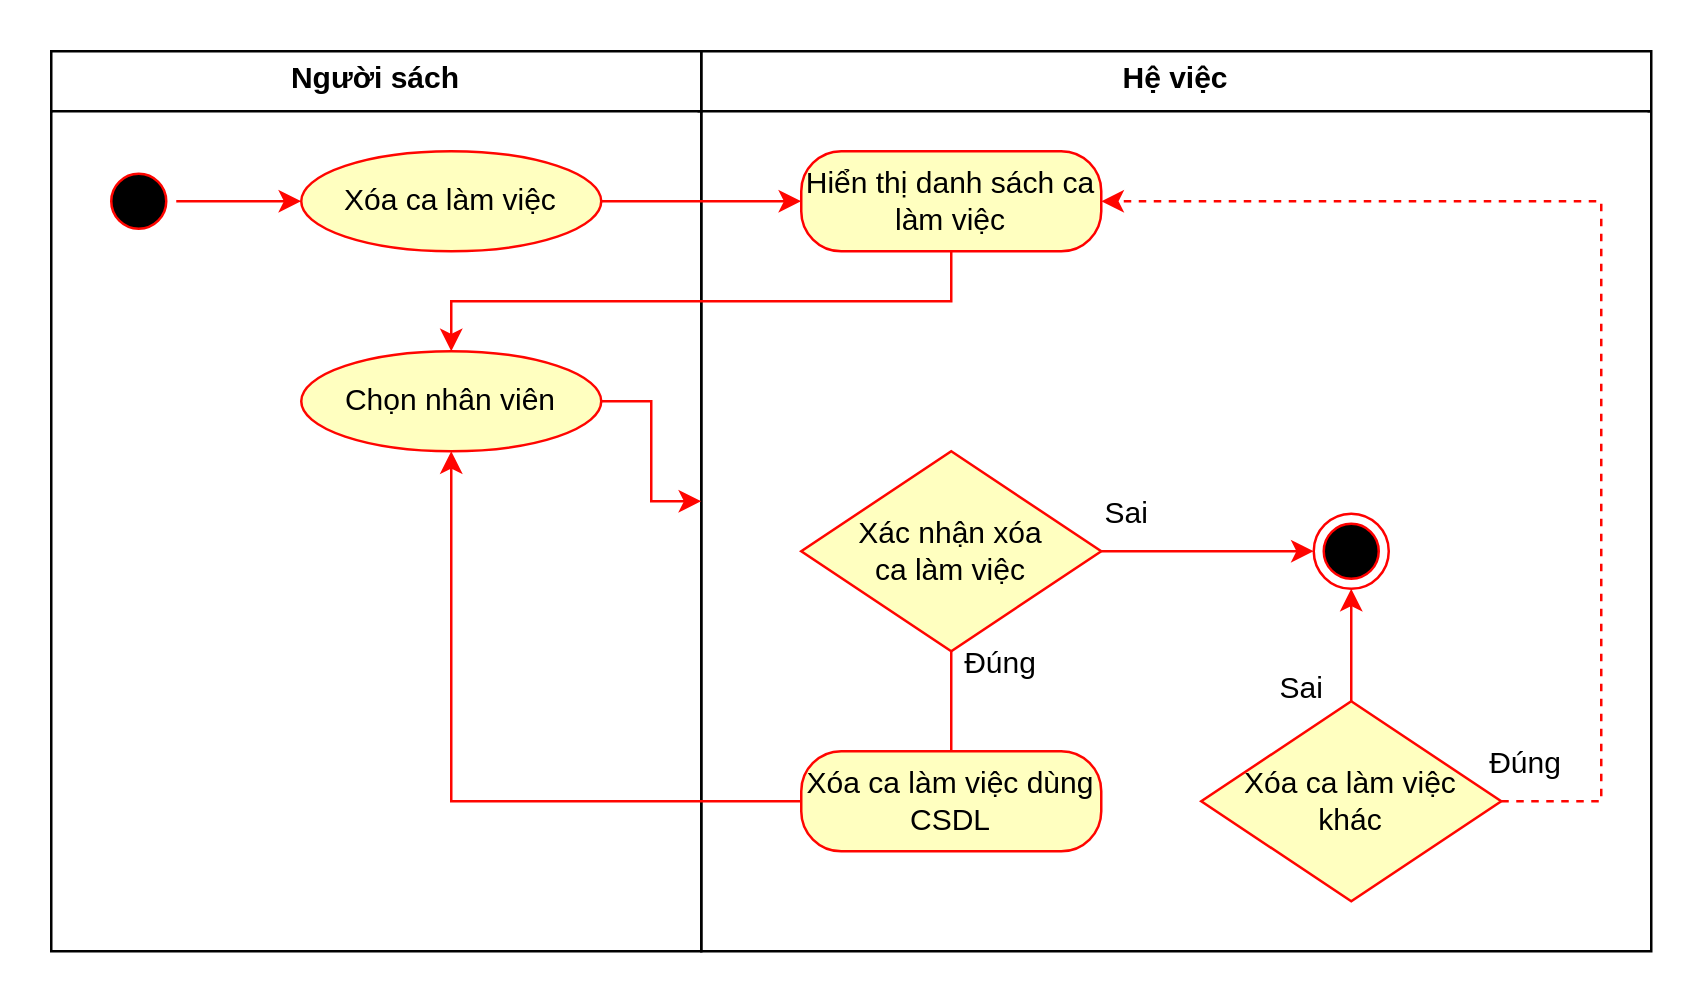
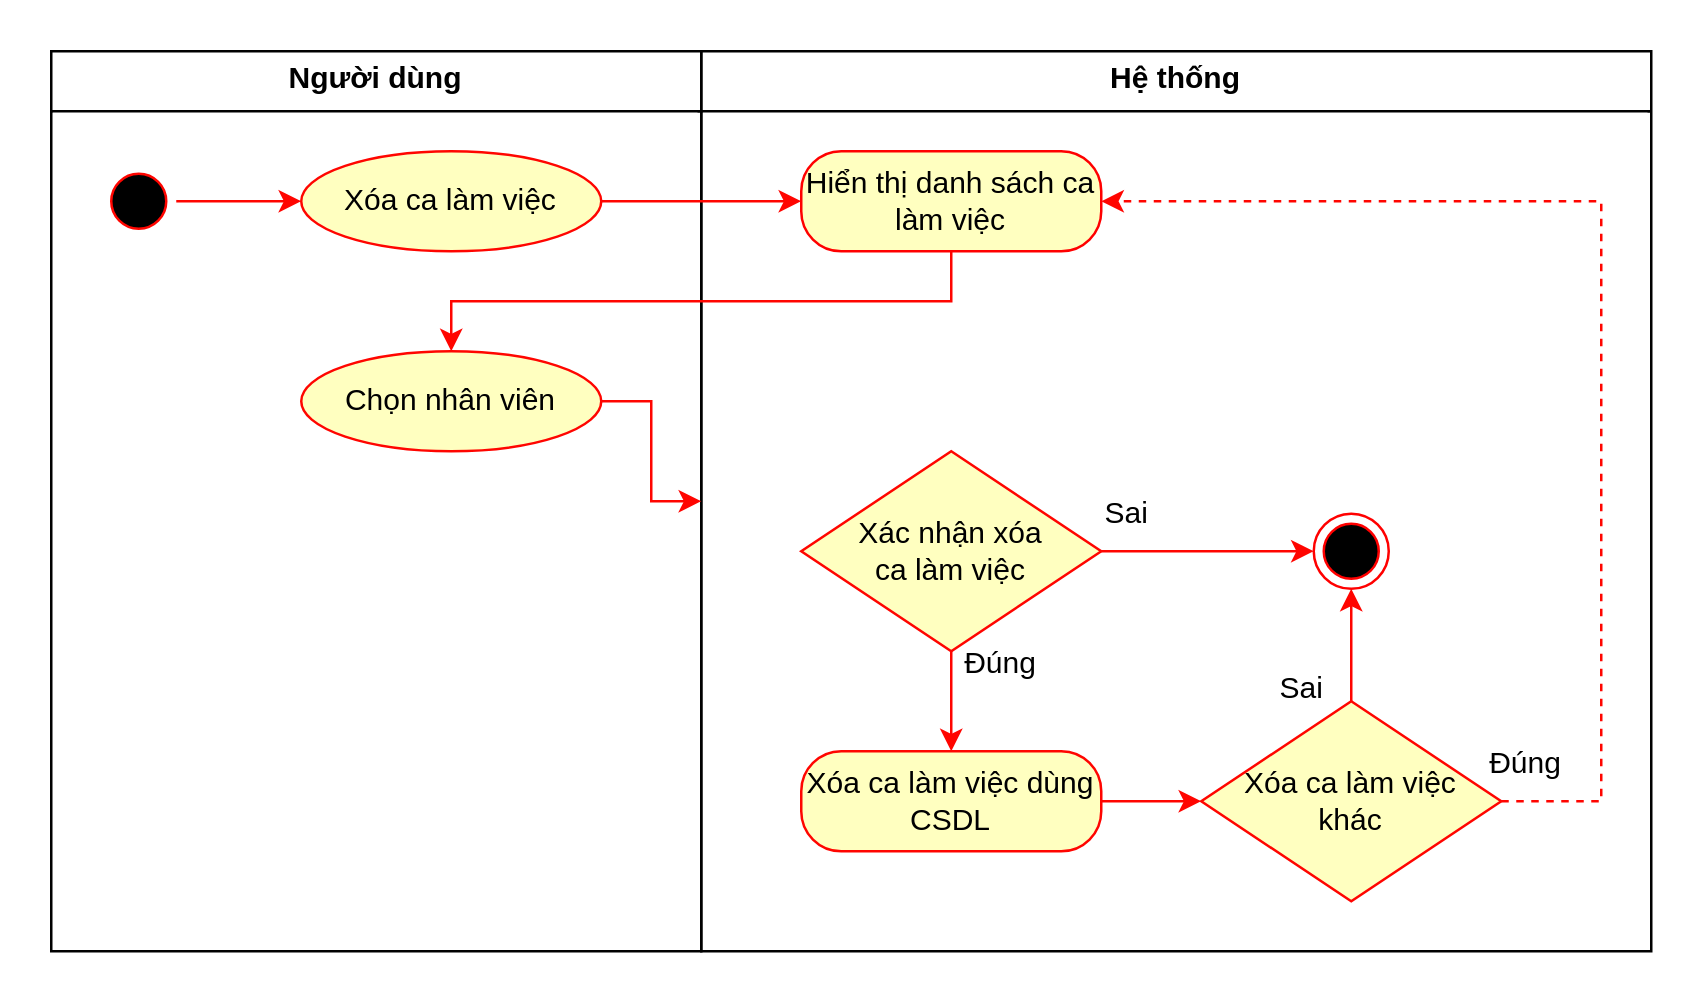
node "Người sách": label "Người sách" -> "Người dùng"
node "Hệ việc": label "Hệ việc" -> "Hệ thống"
edge "Xác nhận xóa ca làm việc" -- "Xóa ca làm việc dùng CSDL": arrowhead none -> classic
edge "Xóa ca làm việc dùng CSDL" -> "Chọn nhân viên": now "Xóa ca làm việc dùng CSDL" -> "Xóa ca làm việc khác"
